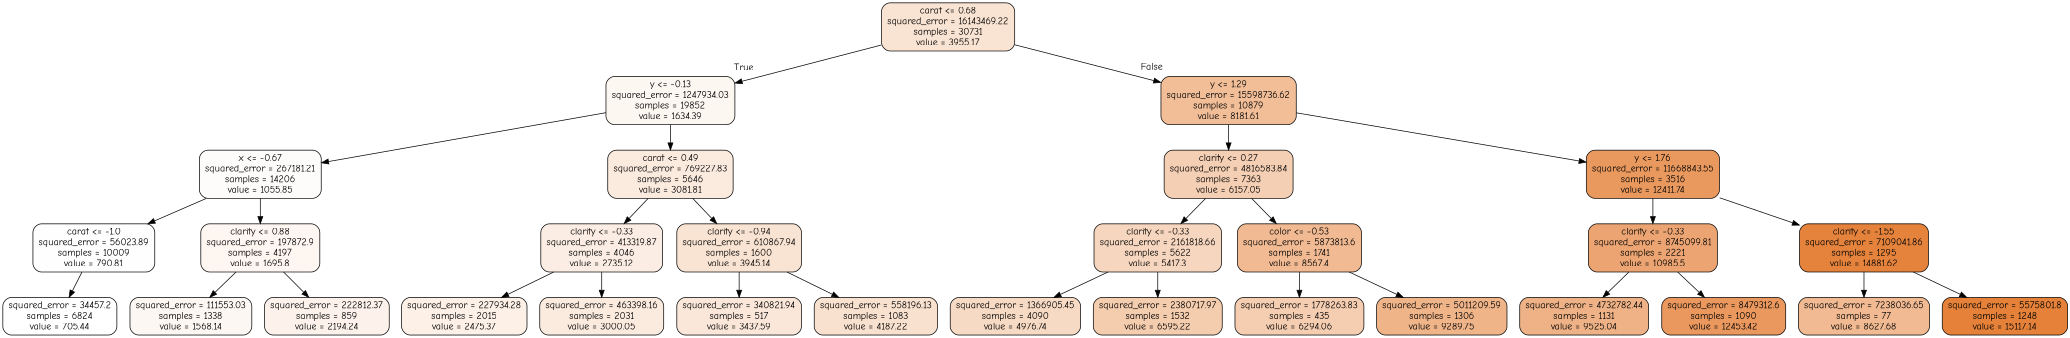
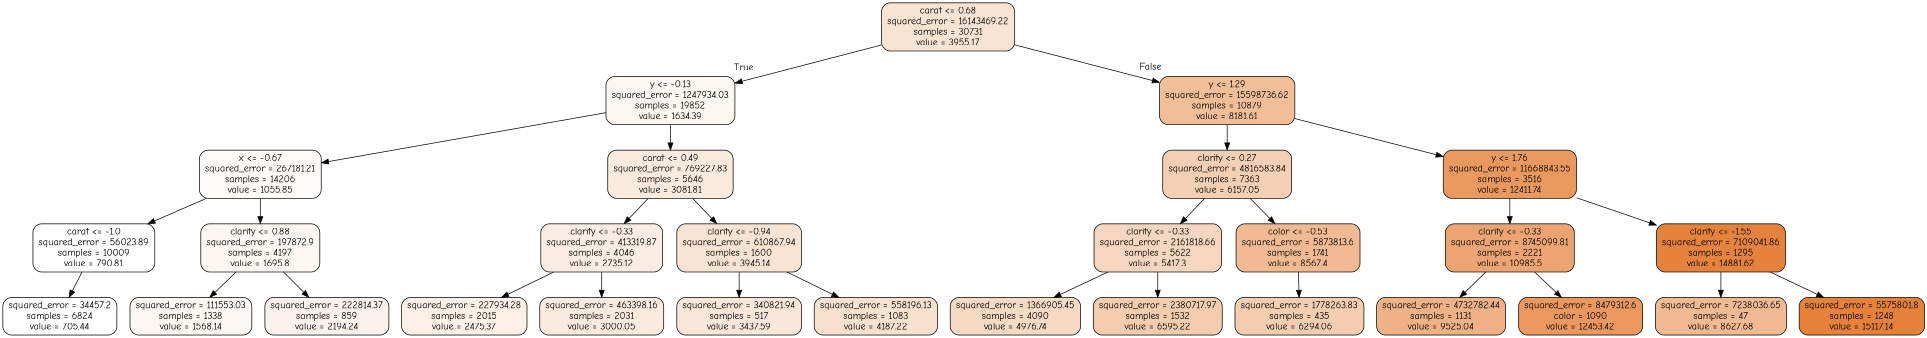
node "squared_error = 222812.37 samples = 859 value = 2194.24": label "squared_error = 222812.37 samples = 859 value = 2194.24" -> "squared_error = 222814.37 samples = 859 value = 2194.24"
node "squared_error = 5011209.59 samples = 1306 value = 9289.75": removed
node "squared_error = 8479312.6 samples = 1090 value = 12453.42": label "squared_error = 8479312.6 samples = 1090 value = 12453.42" -> "squared_error = 8479312.6 color = 1090 value = 12453.42"
node "squared_error = 7238036.65 samples = 77 value = 8627.68": label "squared_error = 7238036.65 samples = 77 value = 8627.68" -> "squared_error = 7238036.65 samples = 47 value = 8627.68"
